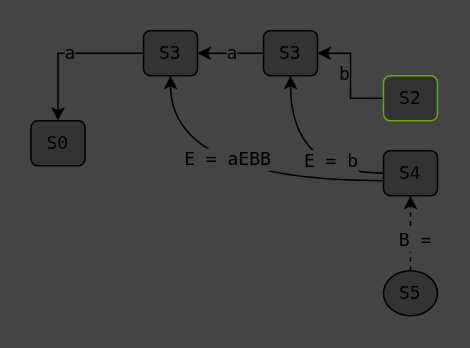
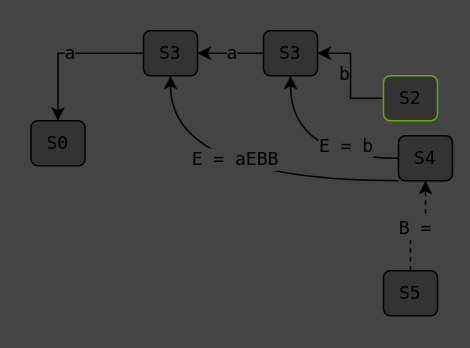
node "S4": moved (410, 173) -> (425, 158)
node "S5": shape ellipse -> rounded rectangle
